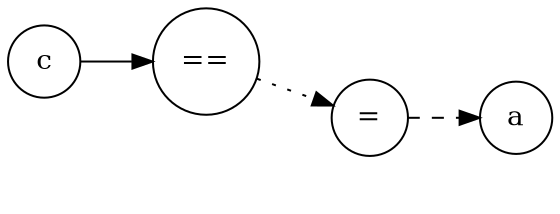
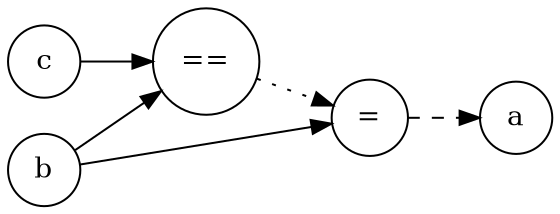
node "b": added
